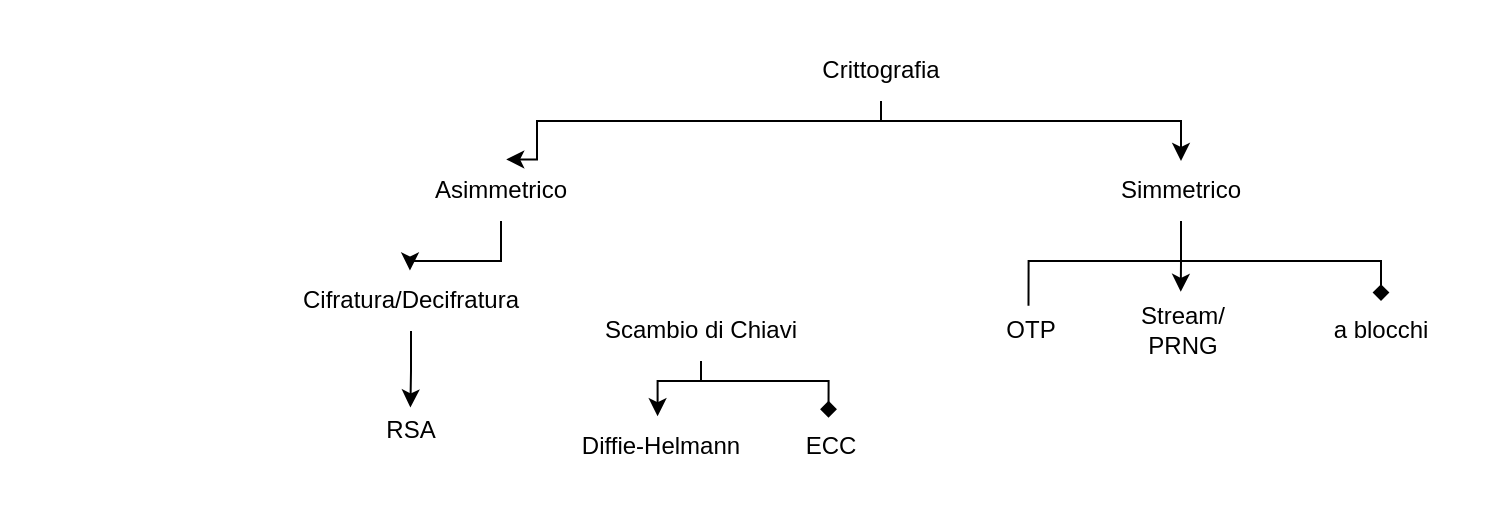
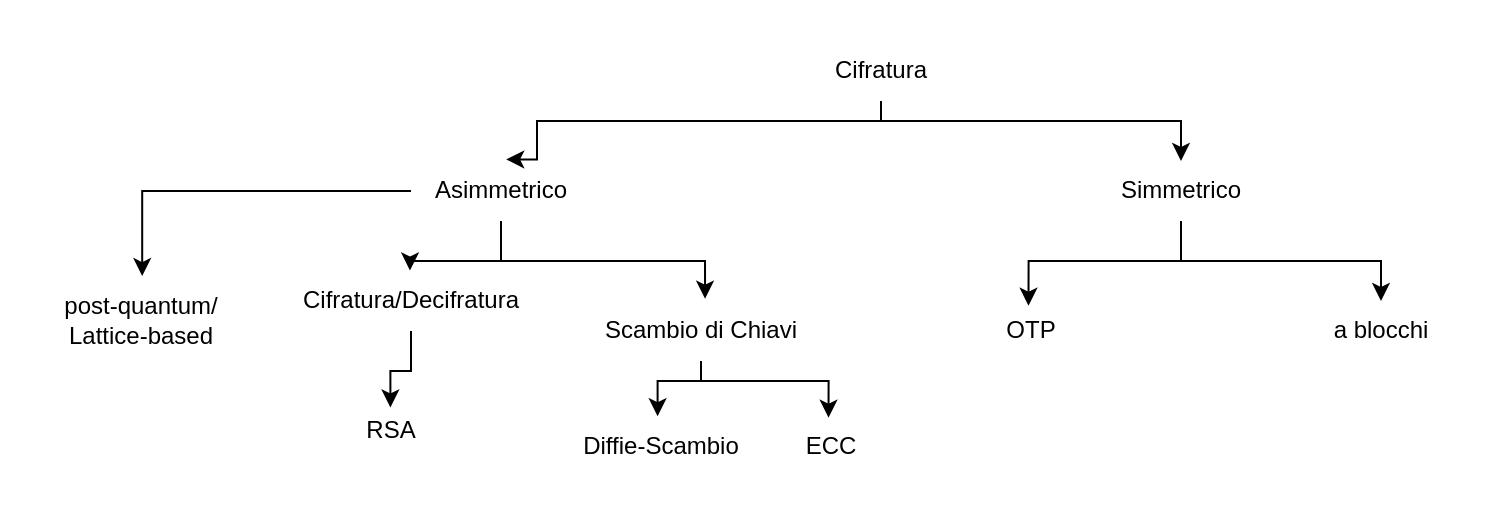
node "Crittografia": label "Crittografia" -> "Cifratura"
edge "Asimmetrico" -> "post-quantum/ Lattice-based": added
edge "Asimmetrico" -> "Scambio di Chiavi": added
edge "Simmetrico" -> "Stream/ PRNG": removed
edge "Simmetrico" -> "a blocchi": arrowhead diamond -> classic
edge "Simmetrico" -- "OTP": arrowhead none -> classic
node "post-quantum/ Lattice-based": added
node "Stream/ PRNG": removed
edge "Scambio di Chiavi" -> "ECC": arrowhead diamond -> classic
node "RSA": moved (411, 431) -> (391, 431)
node "Diffie-Helmann": label "Diffie-Helmann" -> "Diffie-Scambio"
